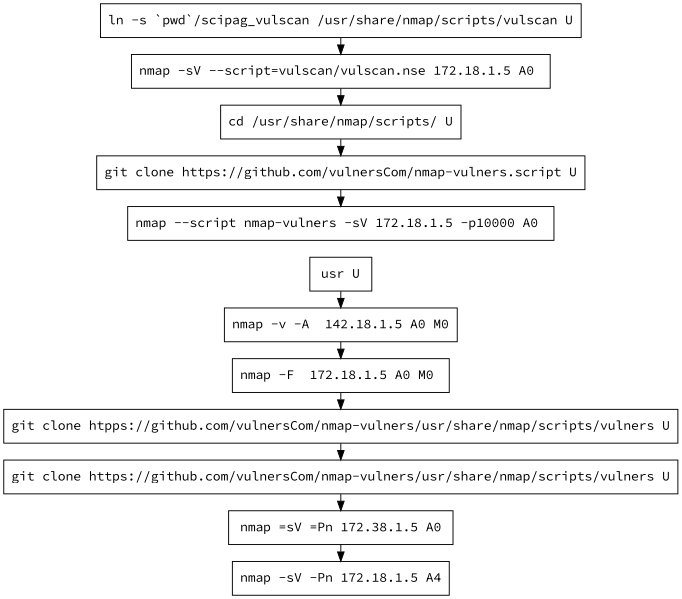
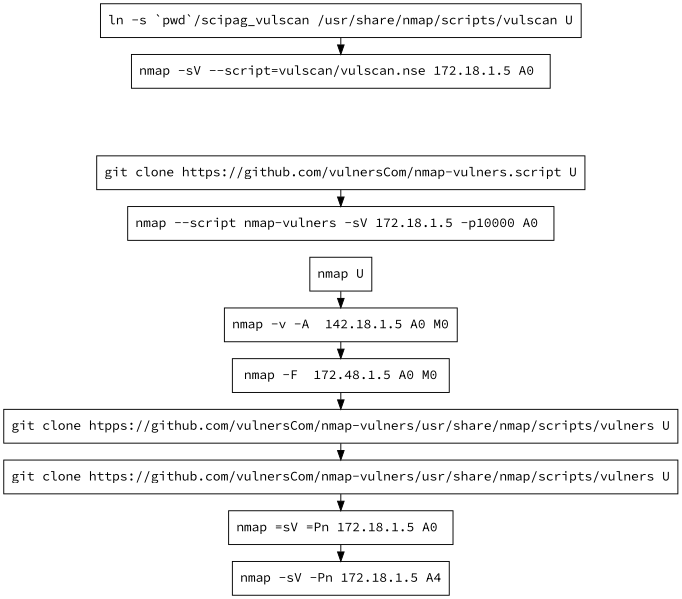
node "cd /usr/share/nmap/scripts/ U": removed
node "usr U": label "usr U" -> "nmap U"
node "nmap -F  172.18.1.5 A0 M0": label "nmap -F  172.18.1.5 A0 M0" -> "nmap -F  172.48.1.5 A0 M0"
node "nmap =sV =Pn 172.38.1.5 A0": label "nmap =sV =Pn 172.38.1.5 A0" -> "nmap =sV =Pn 172.18.1.5 A0"
